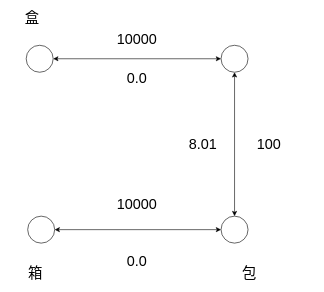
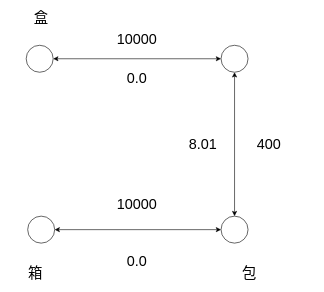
node "盒": moved (32, 18) -> (41, 18)
node "100": label "100" -> "400"
